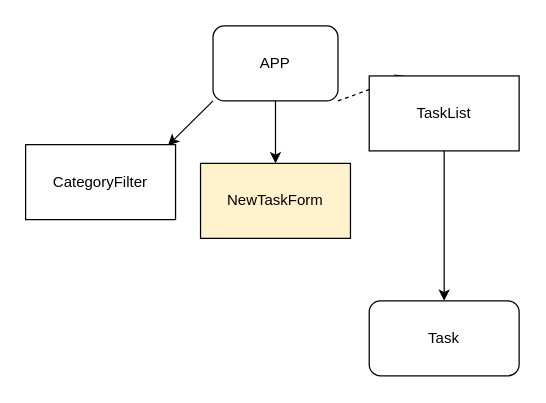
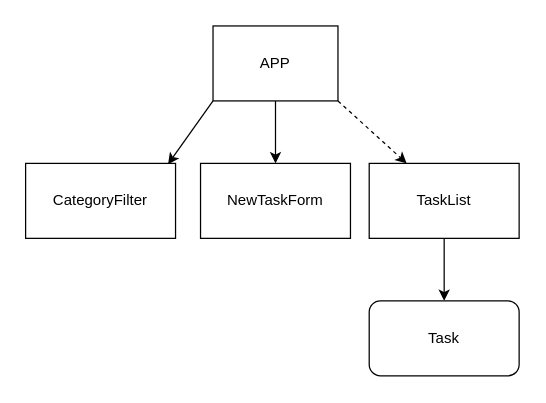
node "APP": shape rounded rectangle -> rectangle
node "TaskList": moved (444, 113) -> (444, 201)
node "CategoryFilter": moved (101, 182) -> (101, 201)
node "NewTaskForm": fillcolor #fff2cc -> #ffffff
